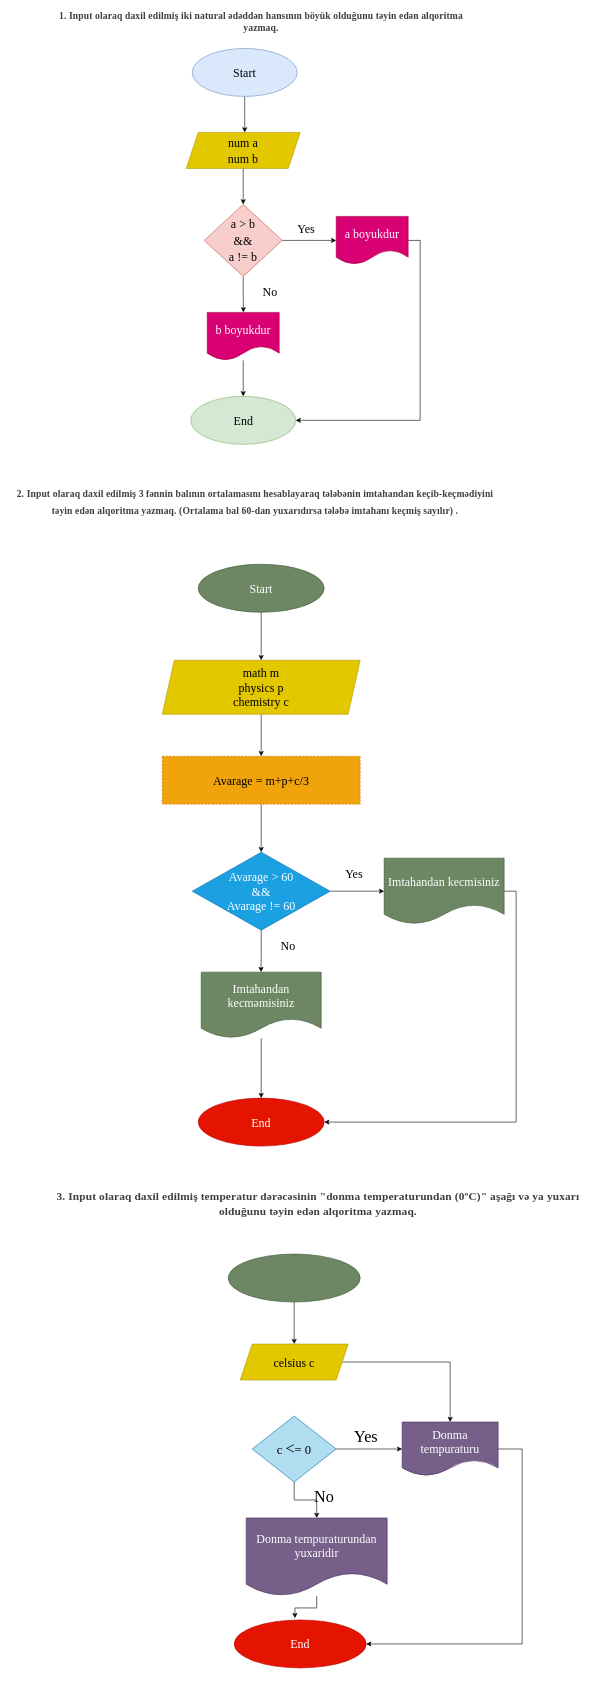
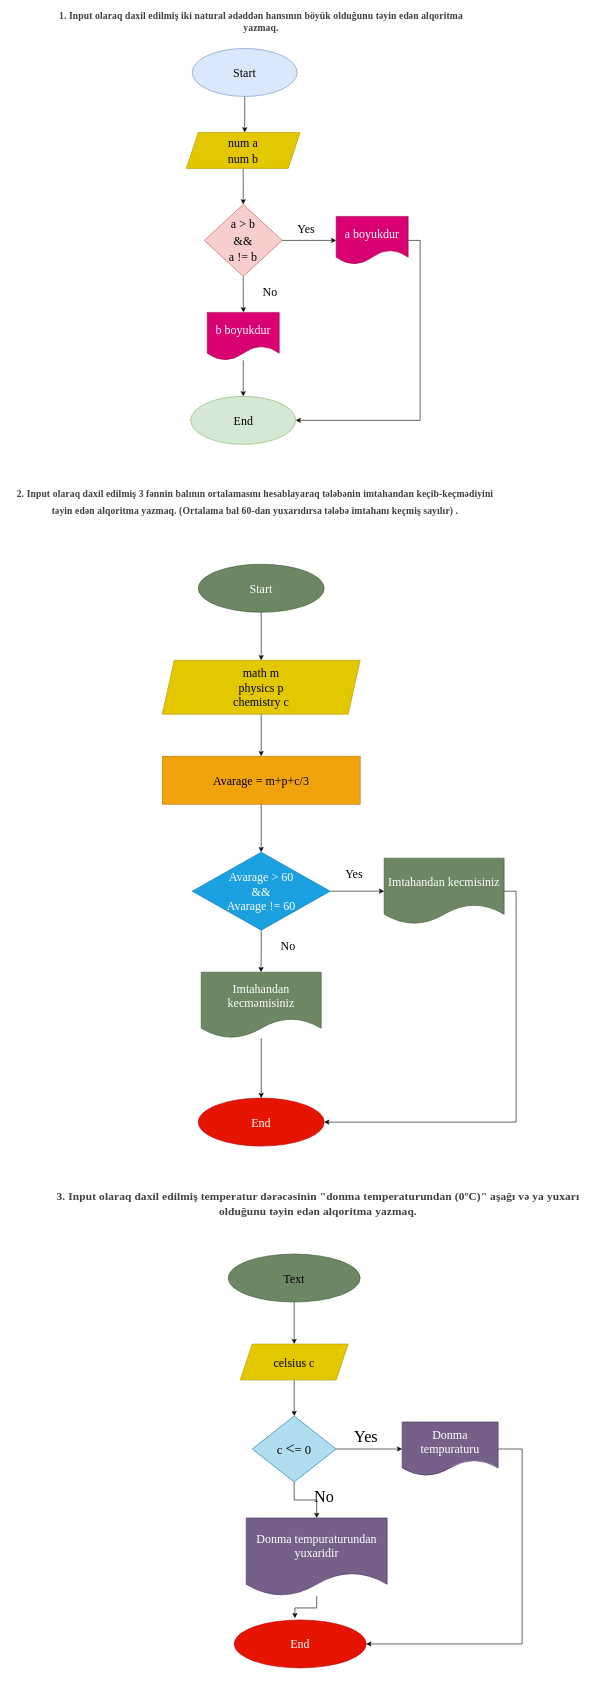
node "Avarage = m+p+c/3": style dashed -> solid
node "Text": added
edge "celsius c" -> "Donma tempuraturu": now "celsius c" -> "c <= 0"
